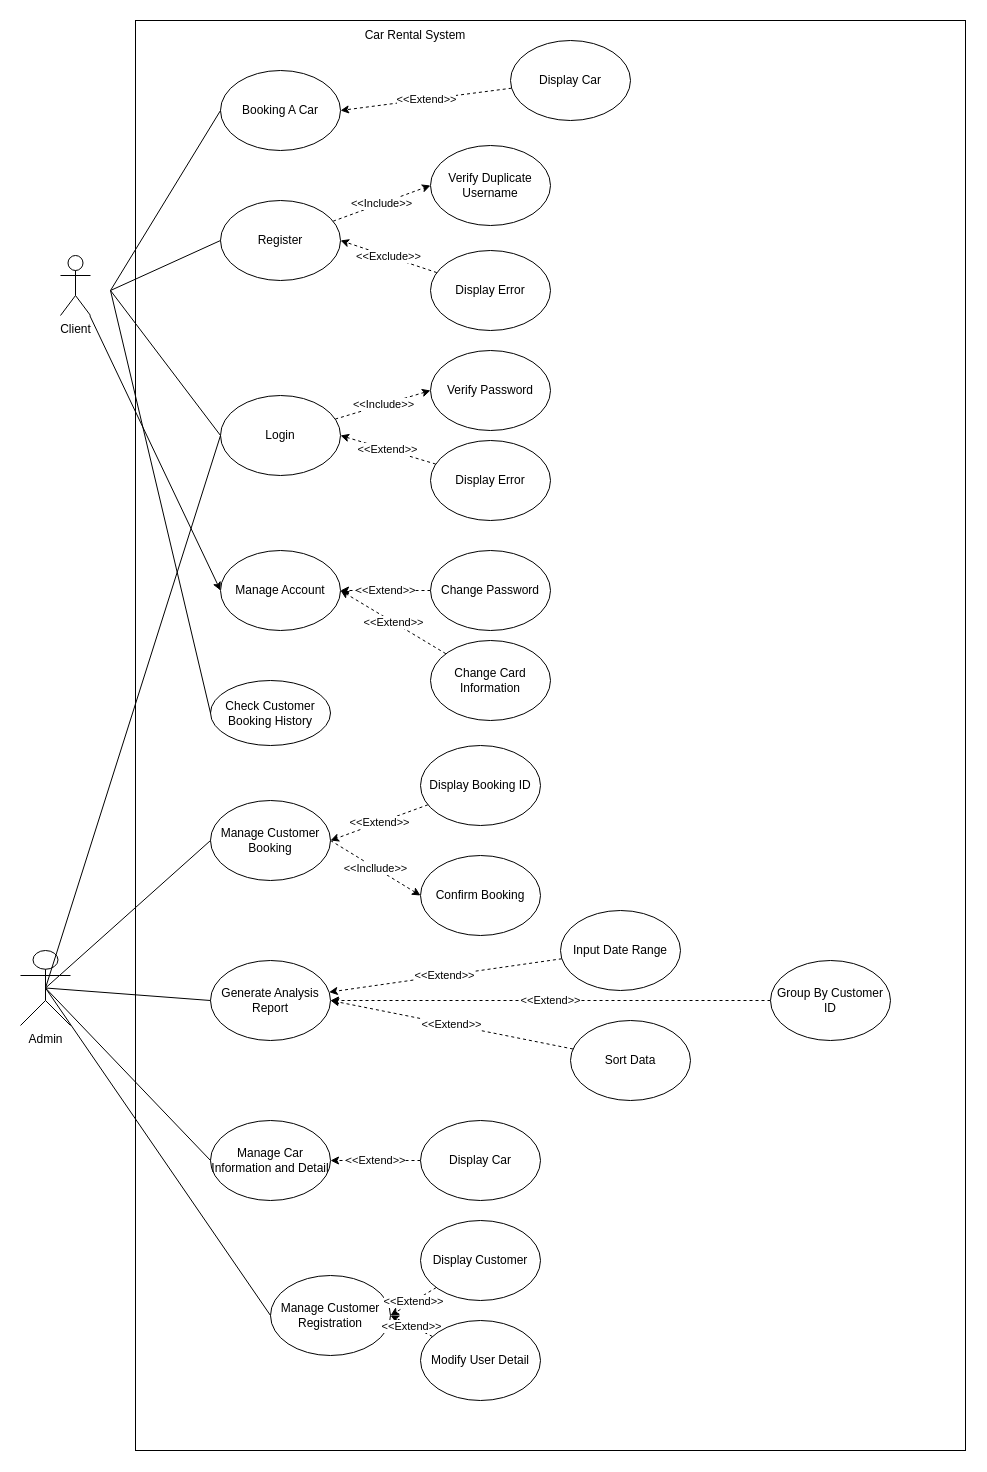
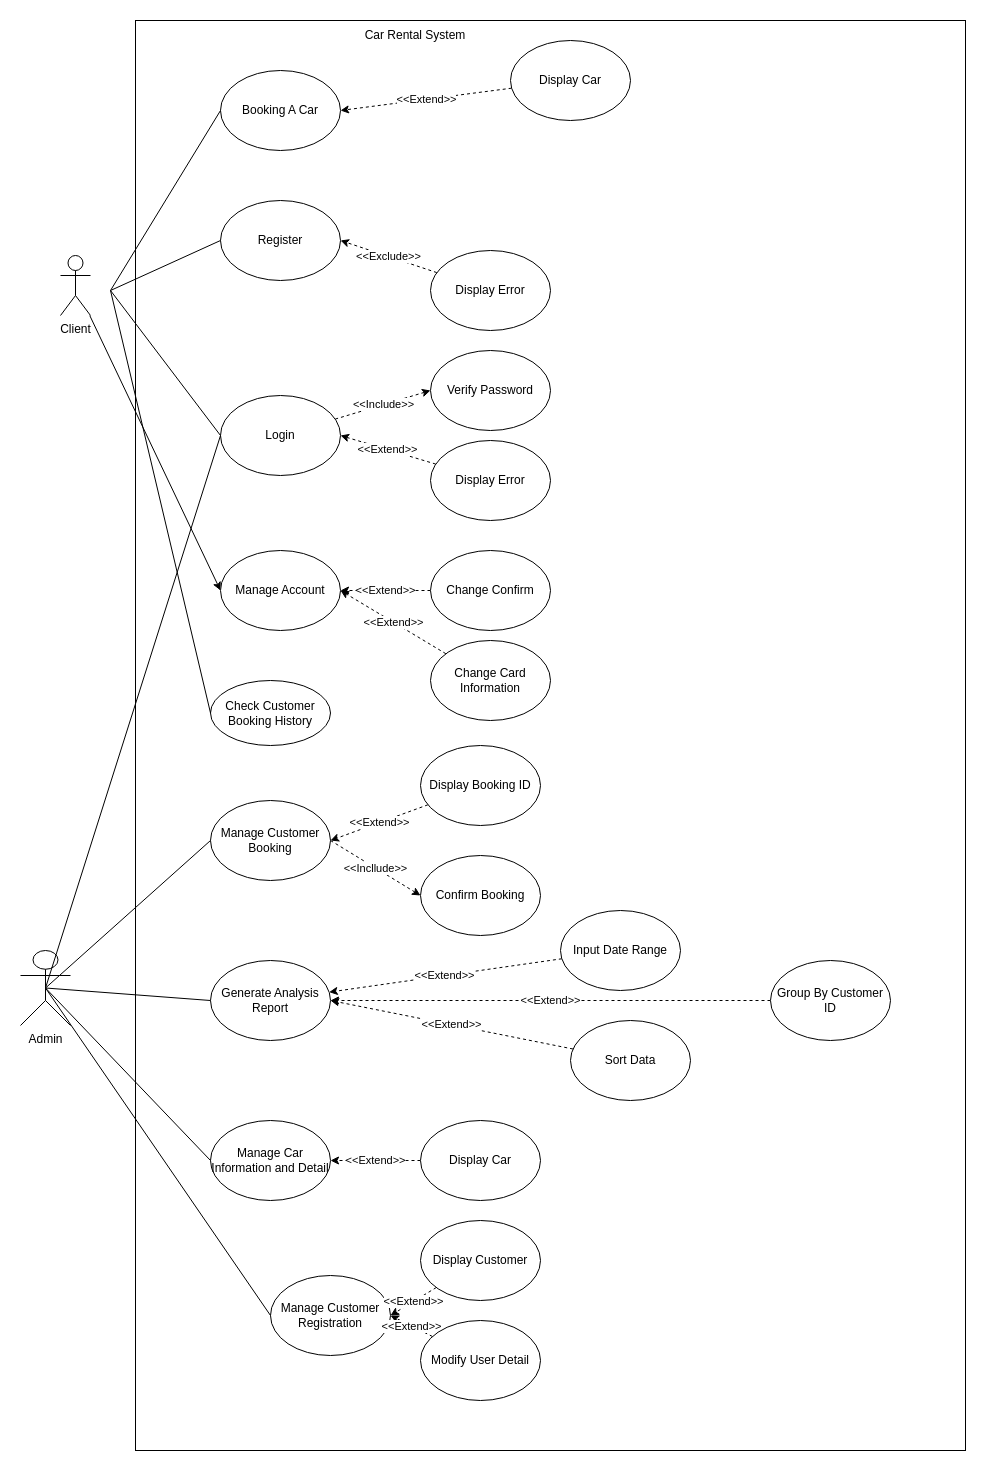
node "Verify Duplicate Username": removed
edge "Register" -> "Verify Duplicate Username": removed, label "<<Include>>"
node "Change Password": label "Change Password" -> "Change Confirm"
